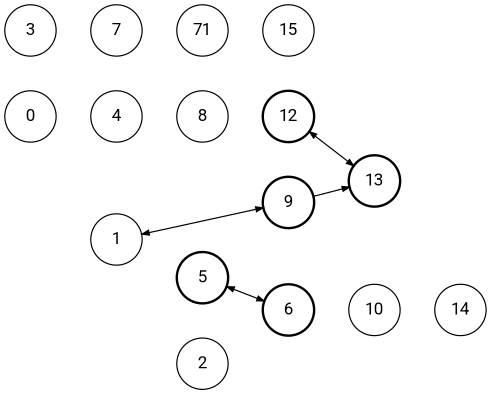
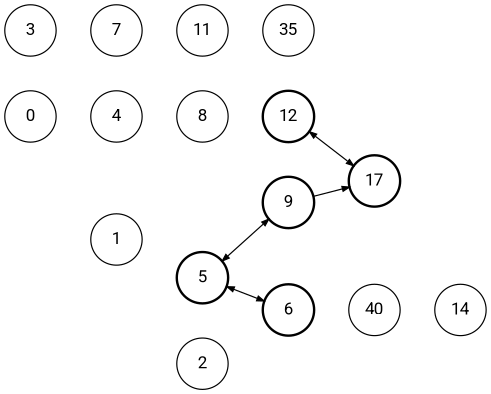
node "71": label "71" -> "11"
node "15": label "15" -> "35"
node "13": label "13" -> "17"
edge "9" -- "1": now "9" -- "5"
node "10": label "10" -> "40"
